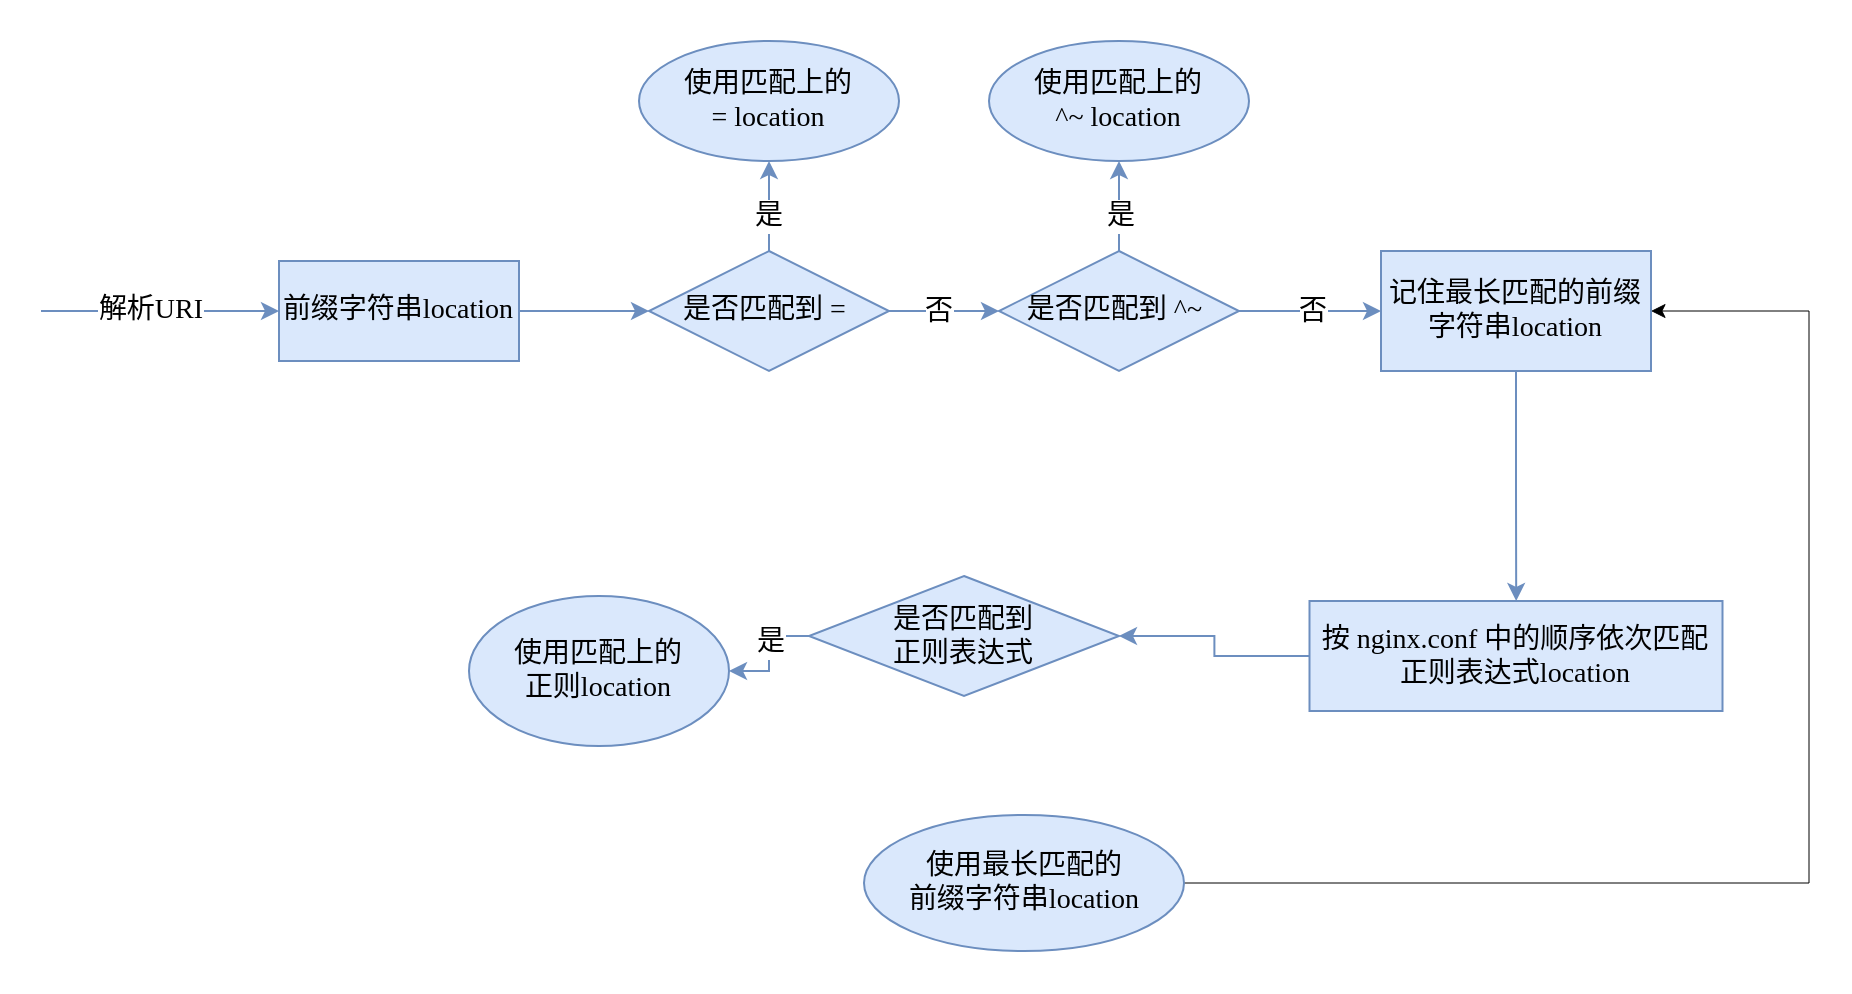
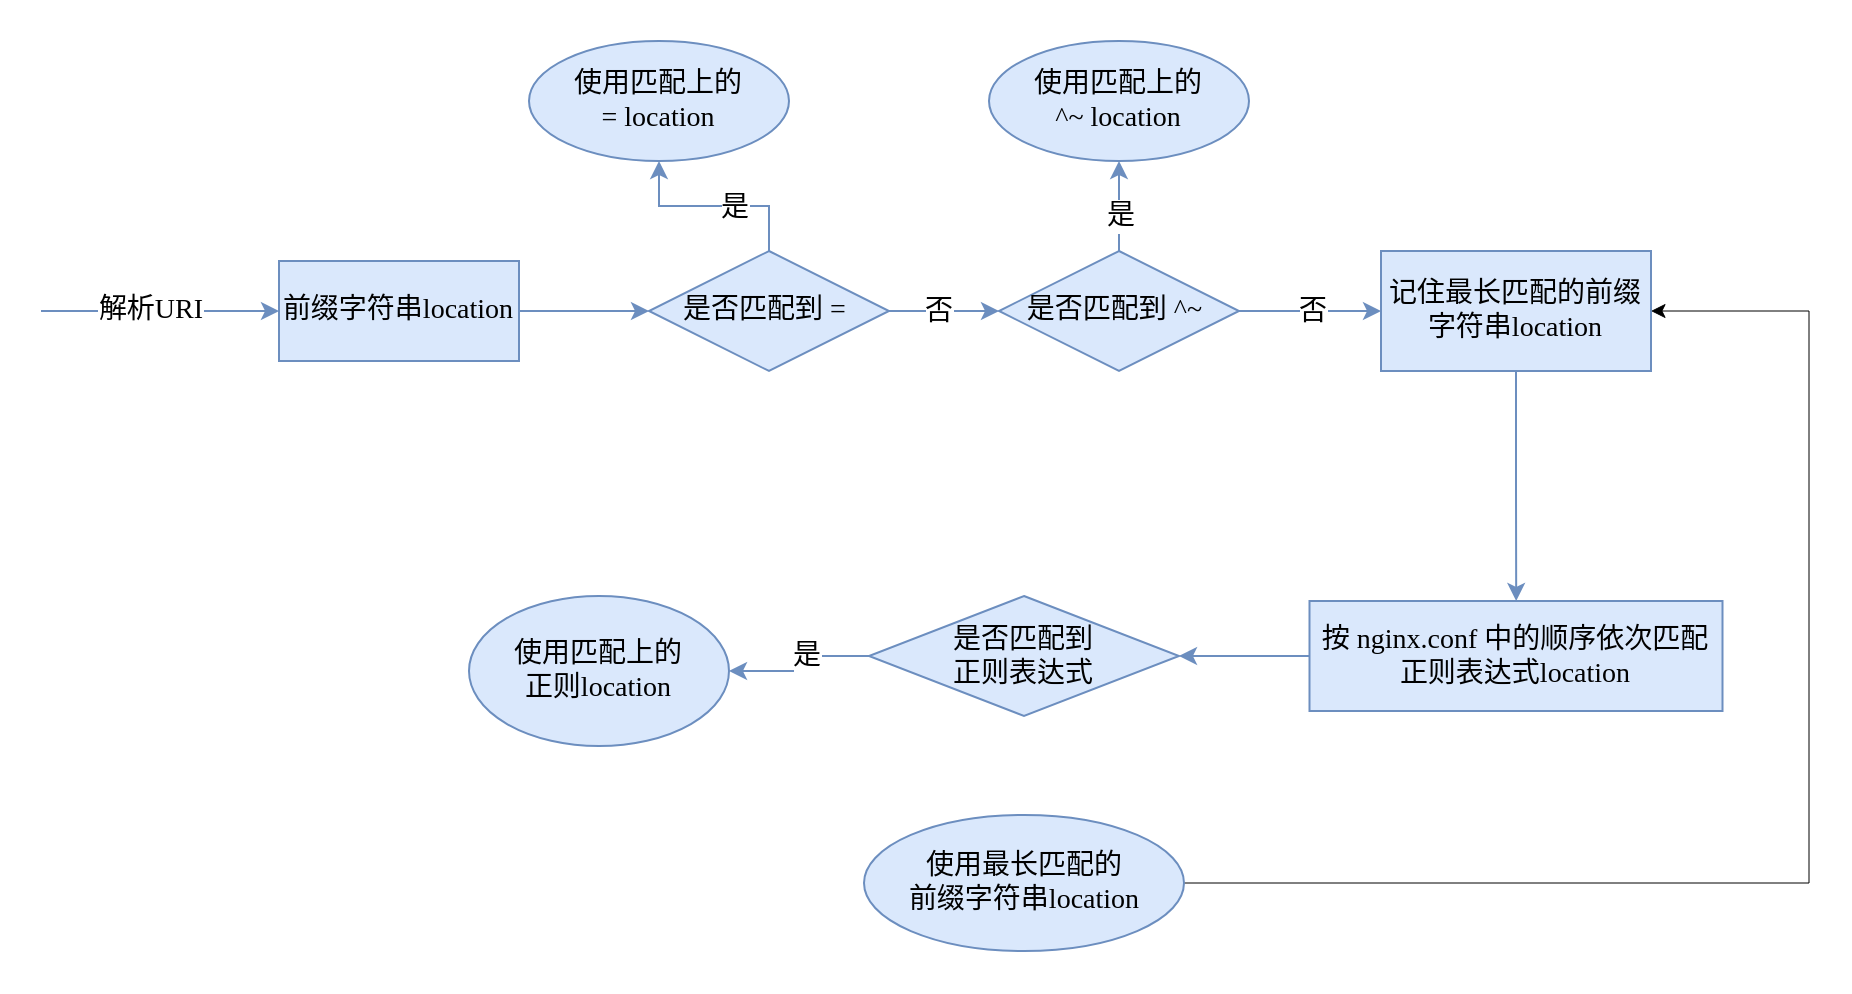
node "使用匹配上的 = location": moved (769, 101) -> (659, 101)
node "是否匹配到 正则表达式": moved (964, 636) -> (1024, 656)
